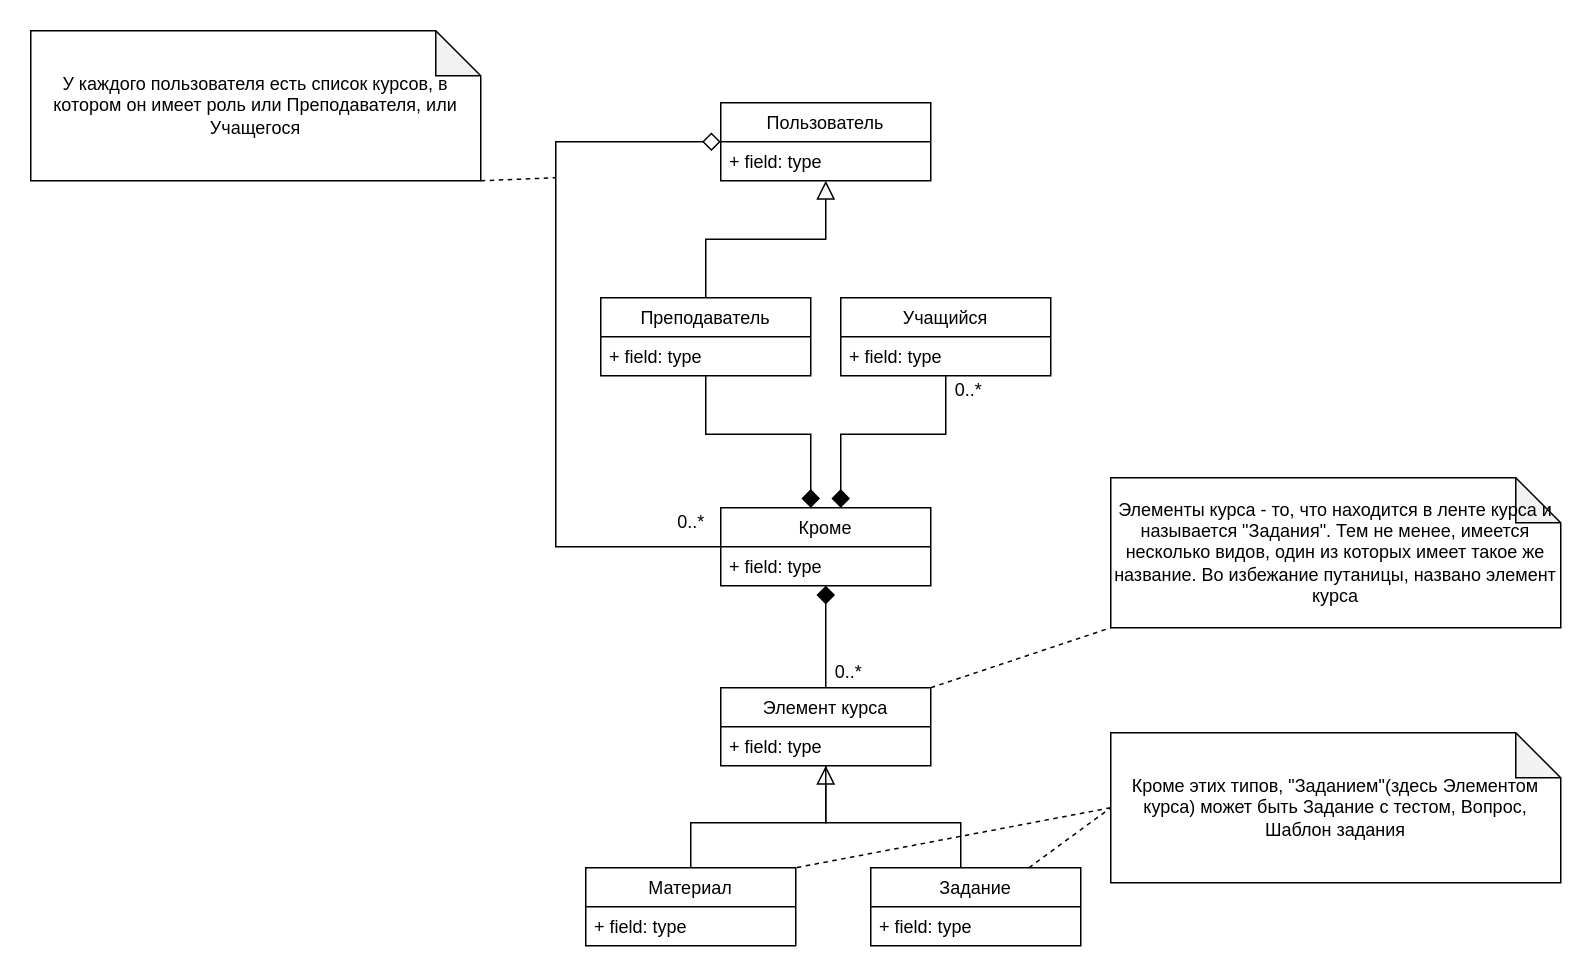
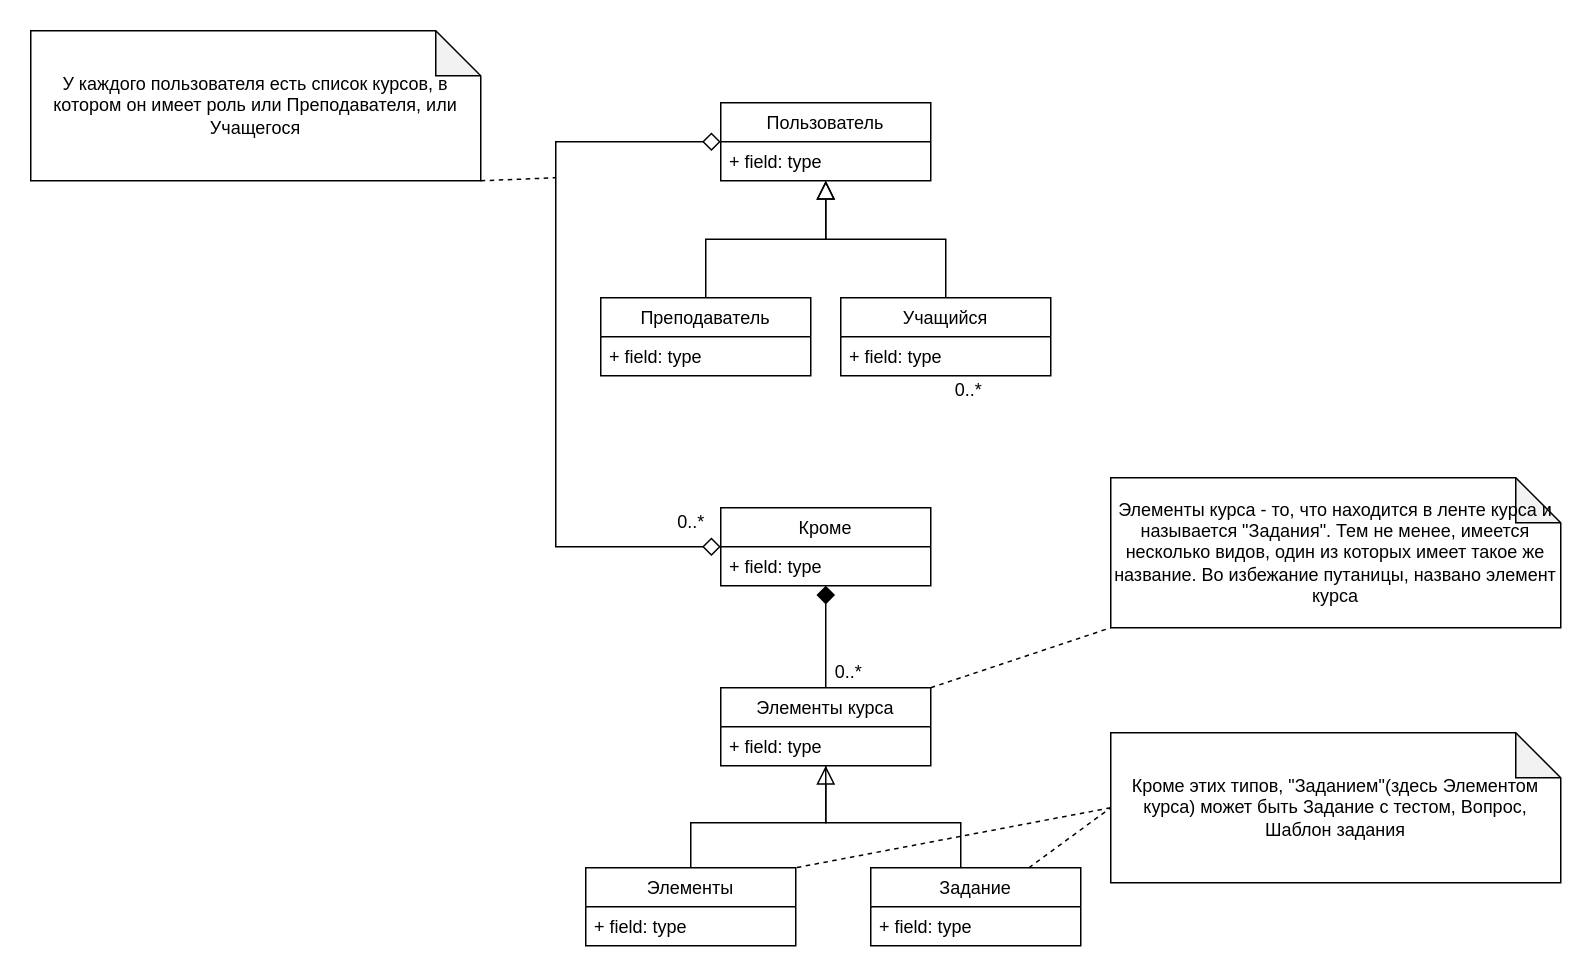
edge "Учащийся" -> "Пользователь": added
edge "Преподаватель" -> "Кроме": removed
edge "Учащийся" -> "Кроме": removed
edge "Кроме" -> "Пользователь": arrowhead none -> diamond
node "Элемент курса": label "Элемент курса" -> "Элементы курса"
node "Материал": label "Материал" -> "Элементы"
